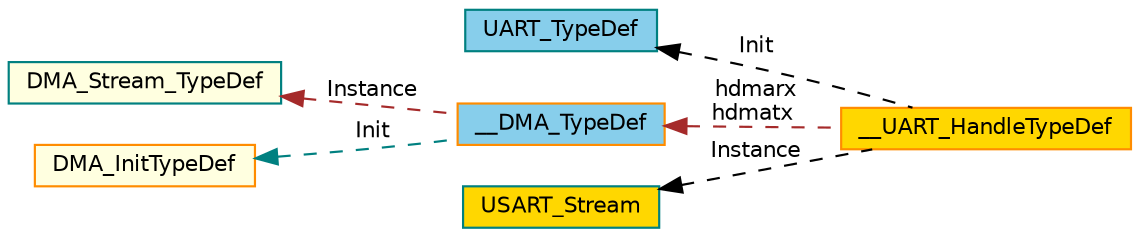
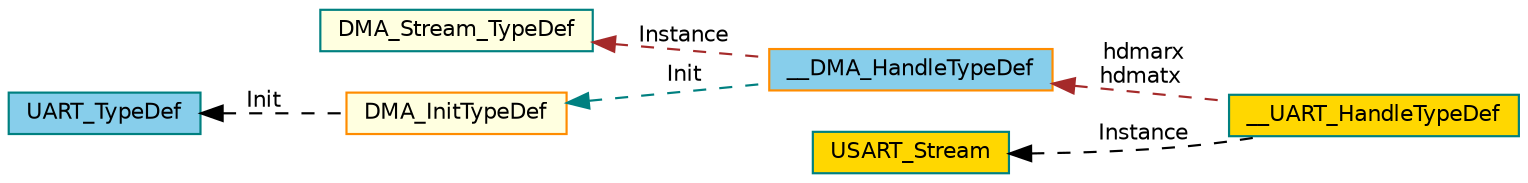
edge "__UART_HandleTypeDef" -> "UART_TypeDef": now "DMA_InitTypeDef" -> "UART_TypeDef"
node "__DMA_TypeDef": label "__DMA_TypeDef" -> "__DMA_HandleTypeDef"
node "__UART_HandleTypeDef": color darkorange -> teal
